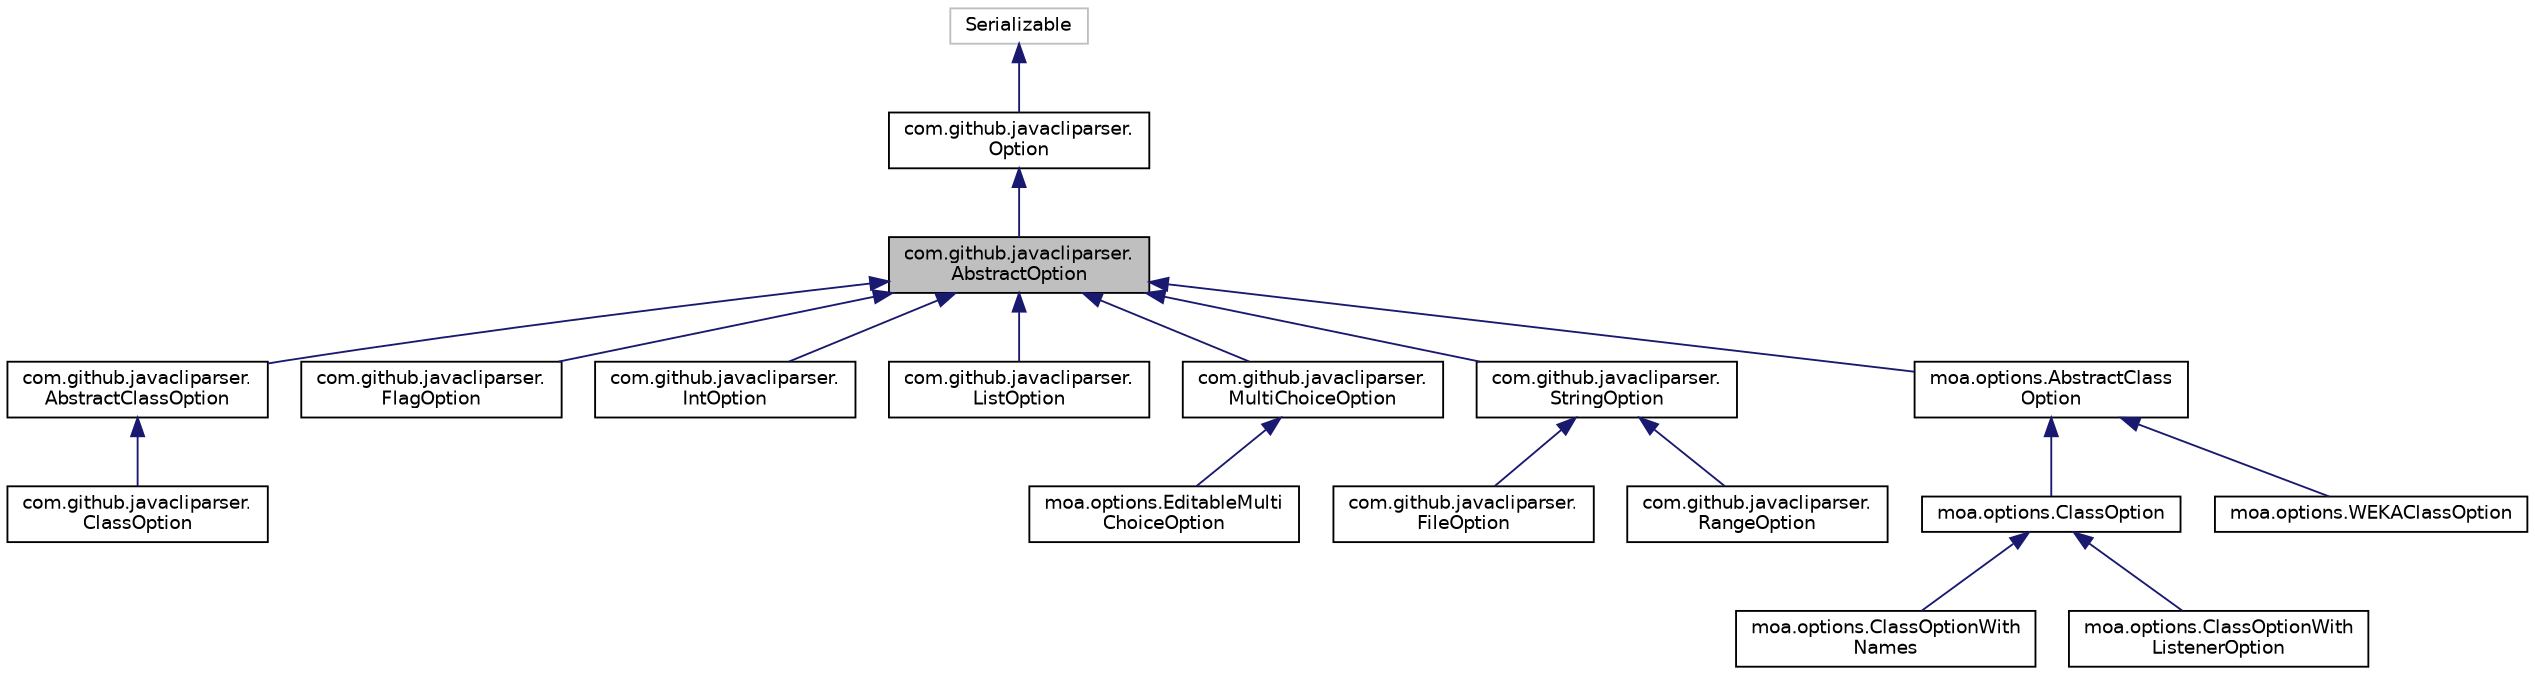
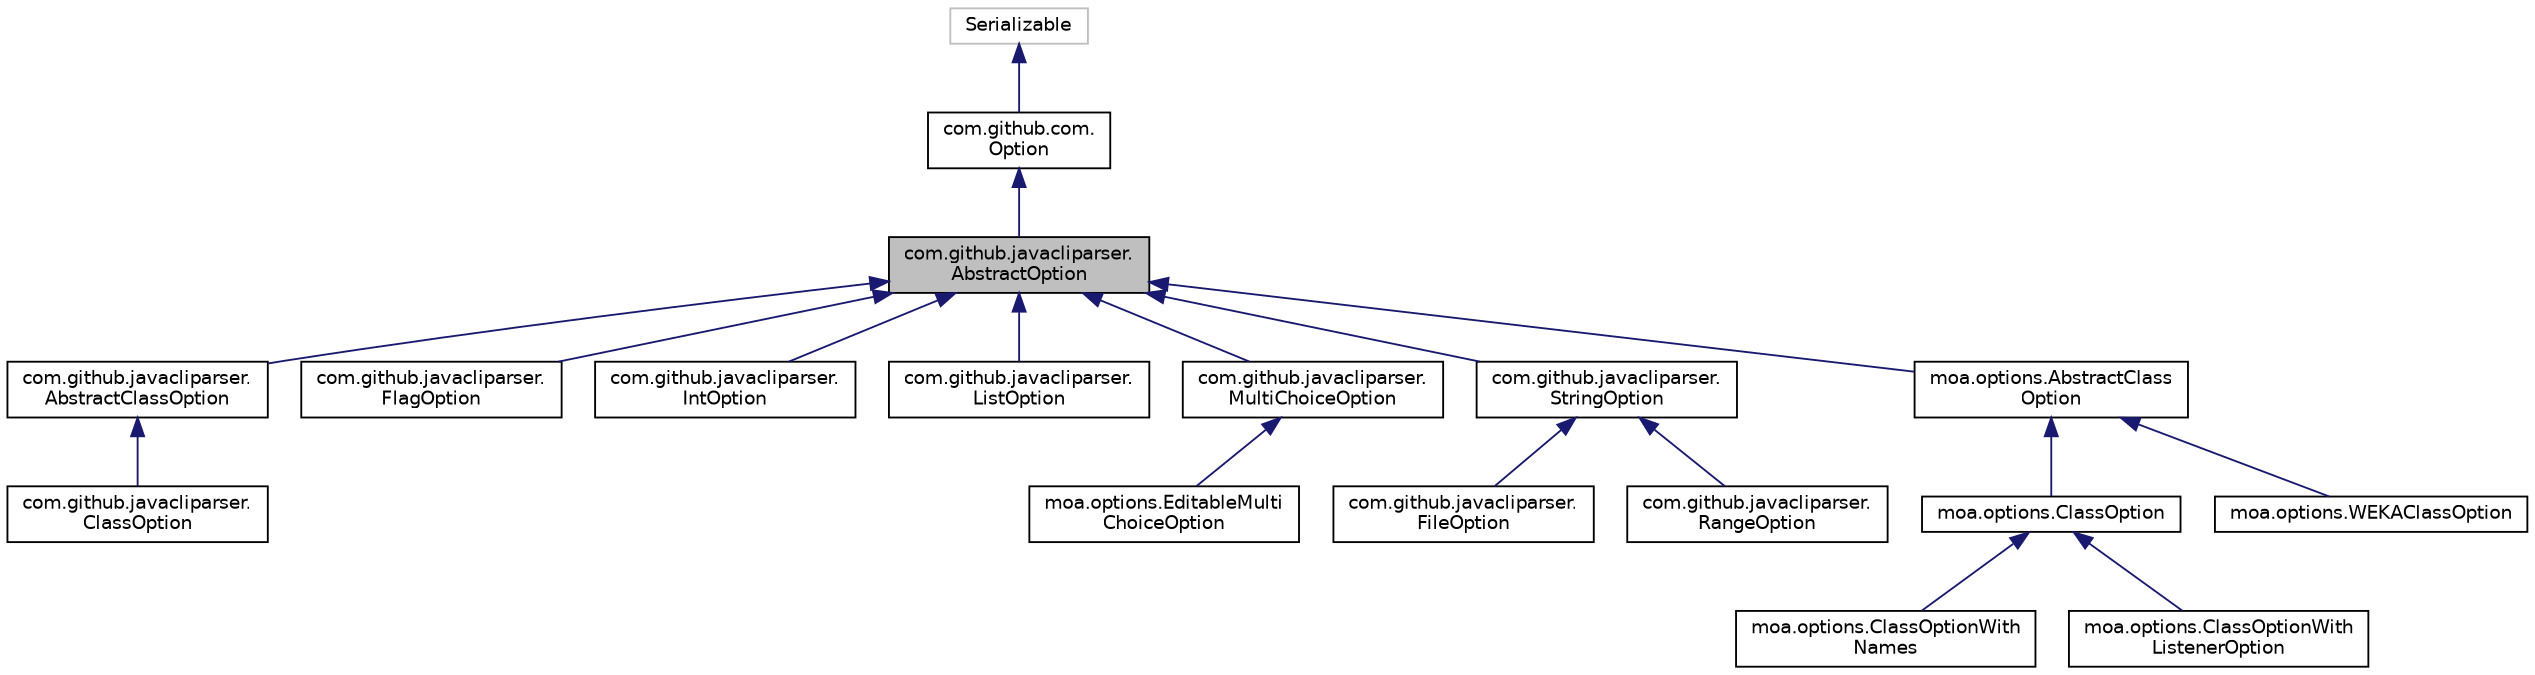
node "com.github.javacliparser. Option": label "com.github.javacliparser. Option" -> "com.github.com. Option"
